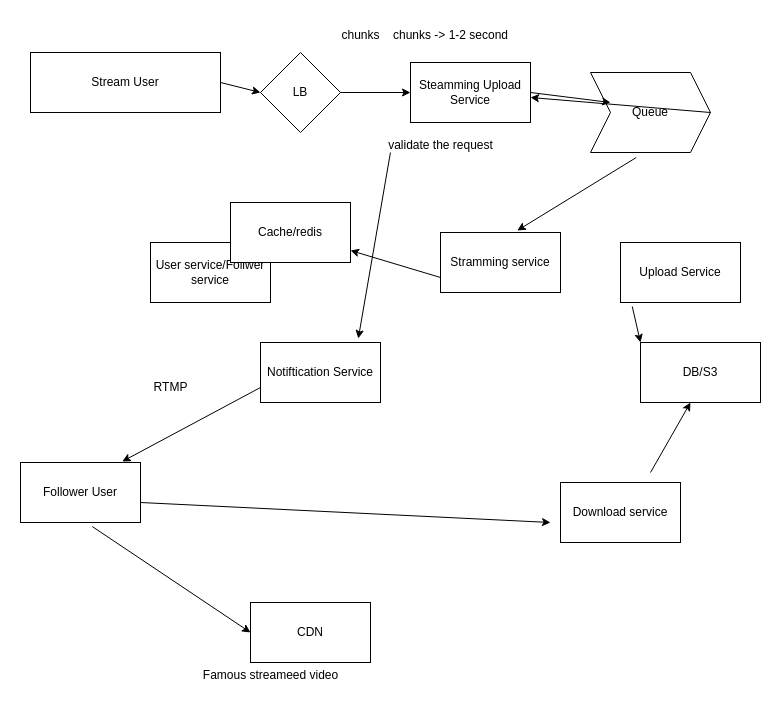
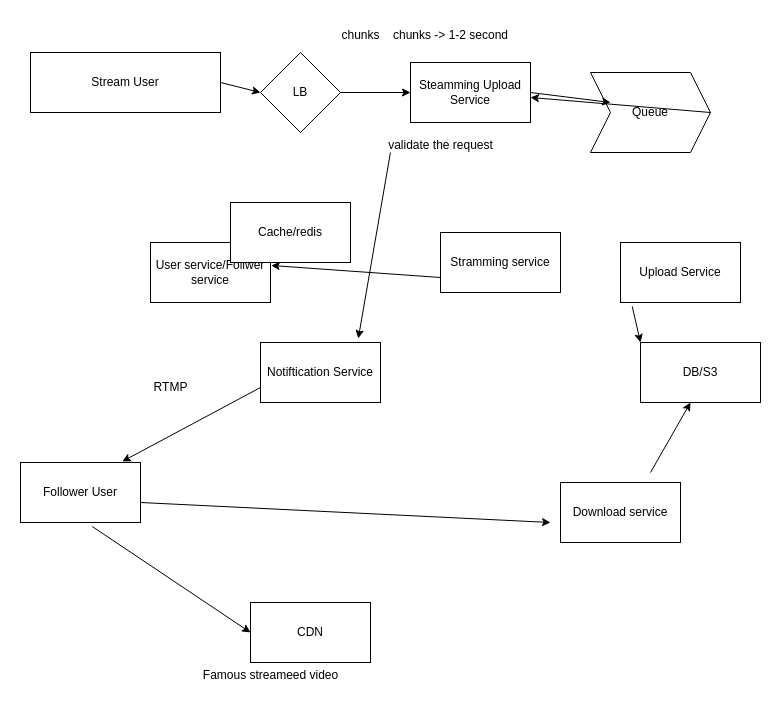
edge "Queue" -> "Stramming service": removed
edge "Stramming service" -> "Cache/redis": now "Stramming service" -> "User service/Follwer service"
